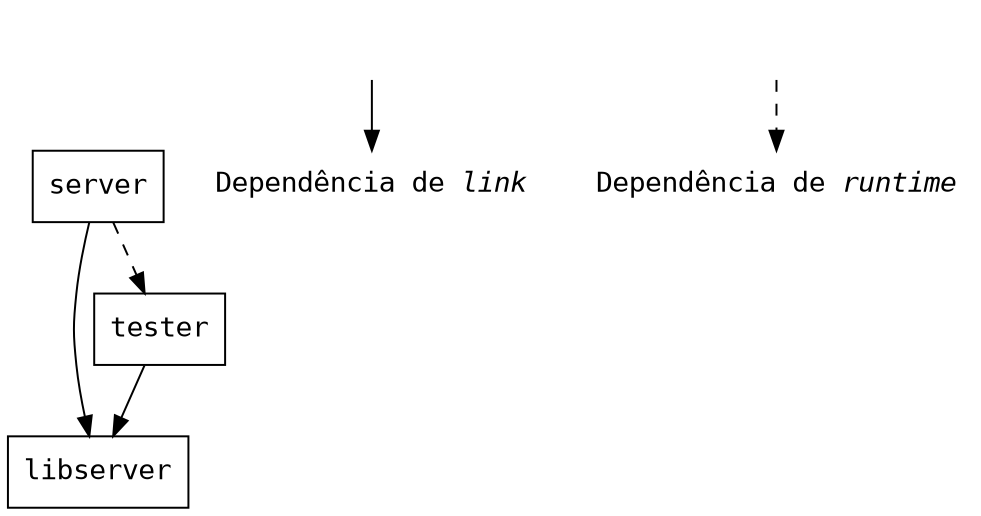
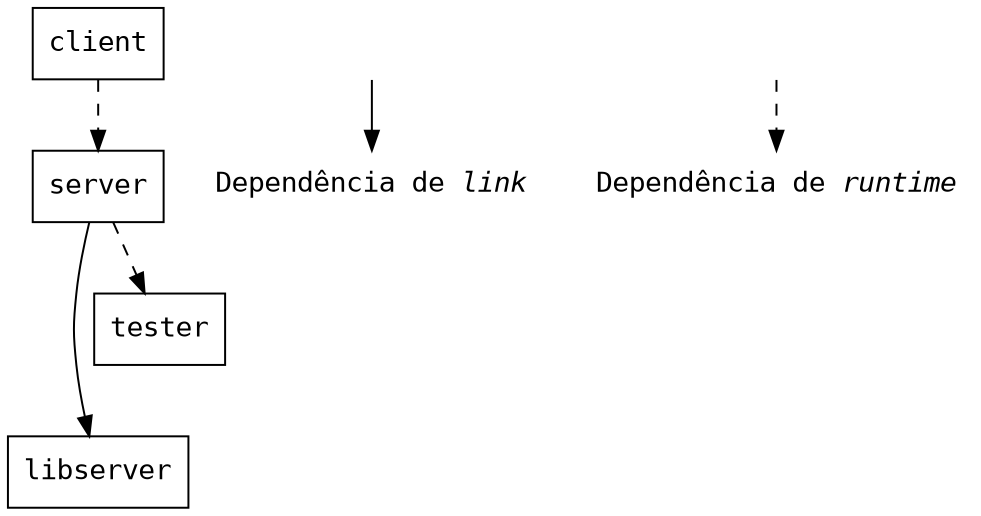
node "client": added
edge "tester" -> "libserver": removed
